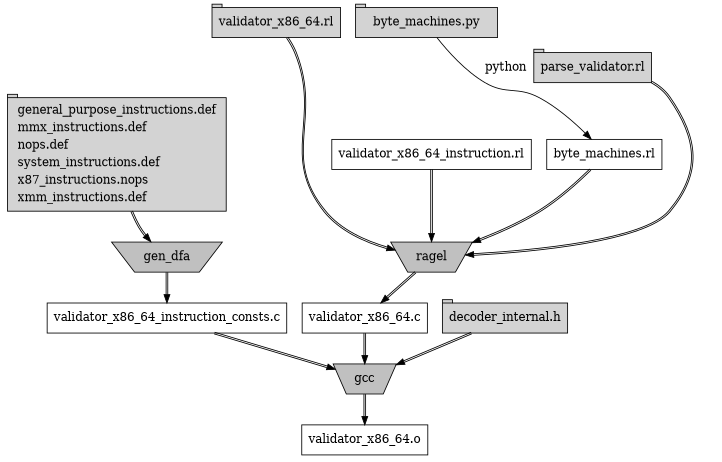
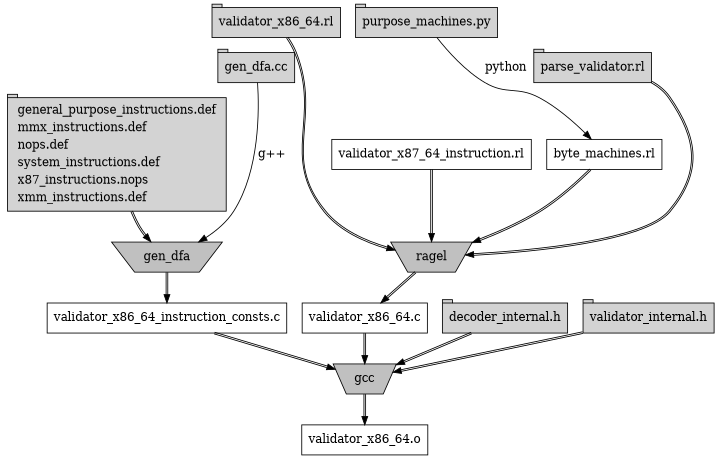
node "byte_machines.py": label "byte_machines.py" -> "purpose_machines.py"
node "gen_dfa.cc": added
node "validator_x86_64_instruction.rl": label "validator_x86_64_instruction.rl" -> "validator_x87_64_instruction.rl"
node "validator_internal.h": added
